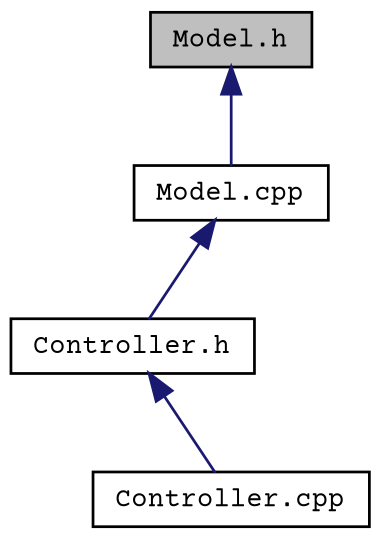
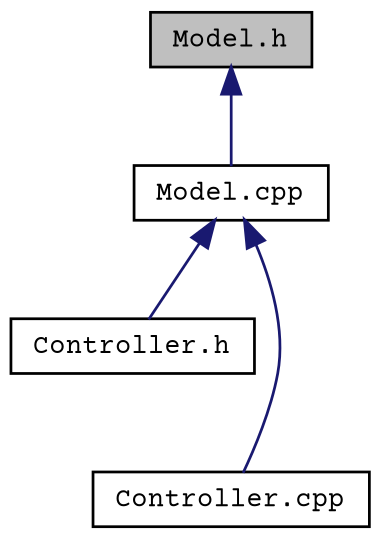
edge "Controller.cpp" -> "Controller.h": now "Controller.cpp" -> "Model.cpp"
